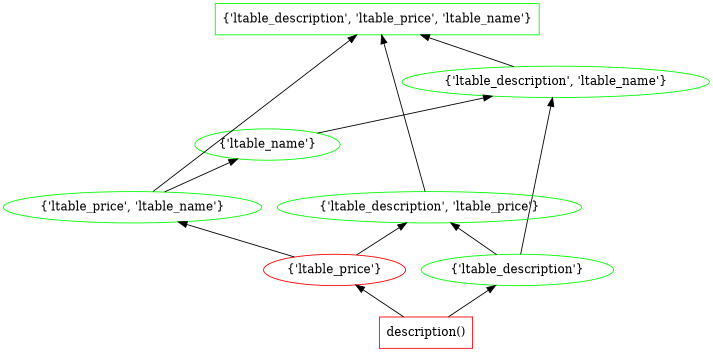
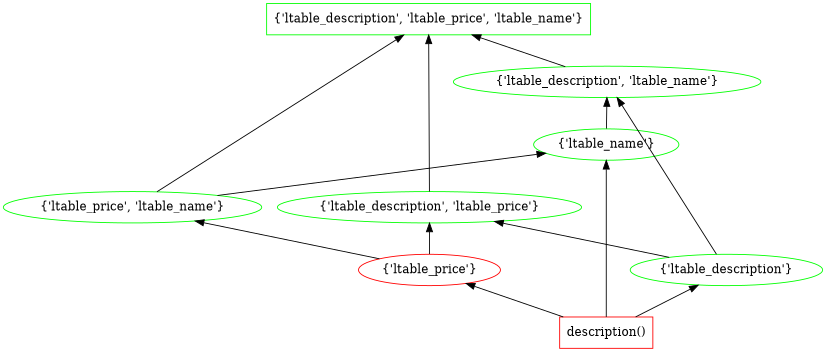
edge "description()" -> "{'ltable_name'}": added
